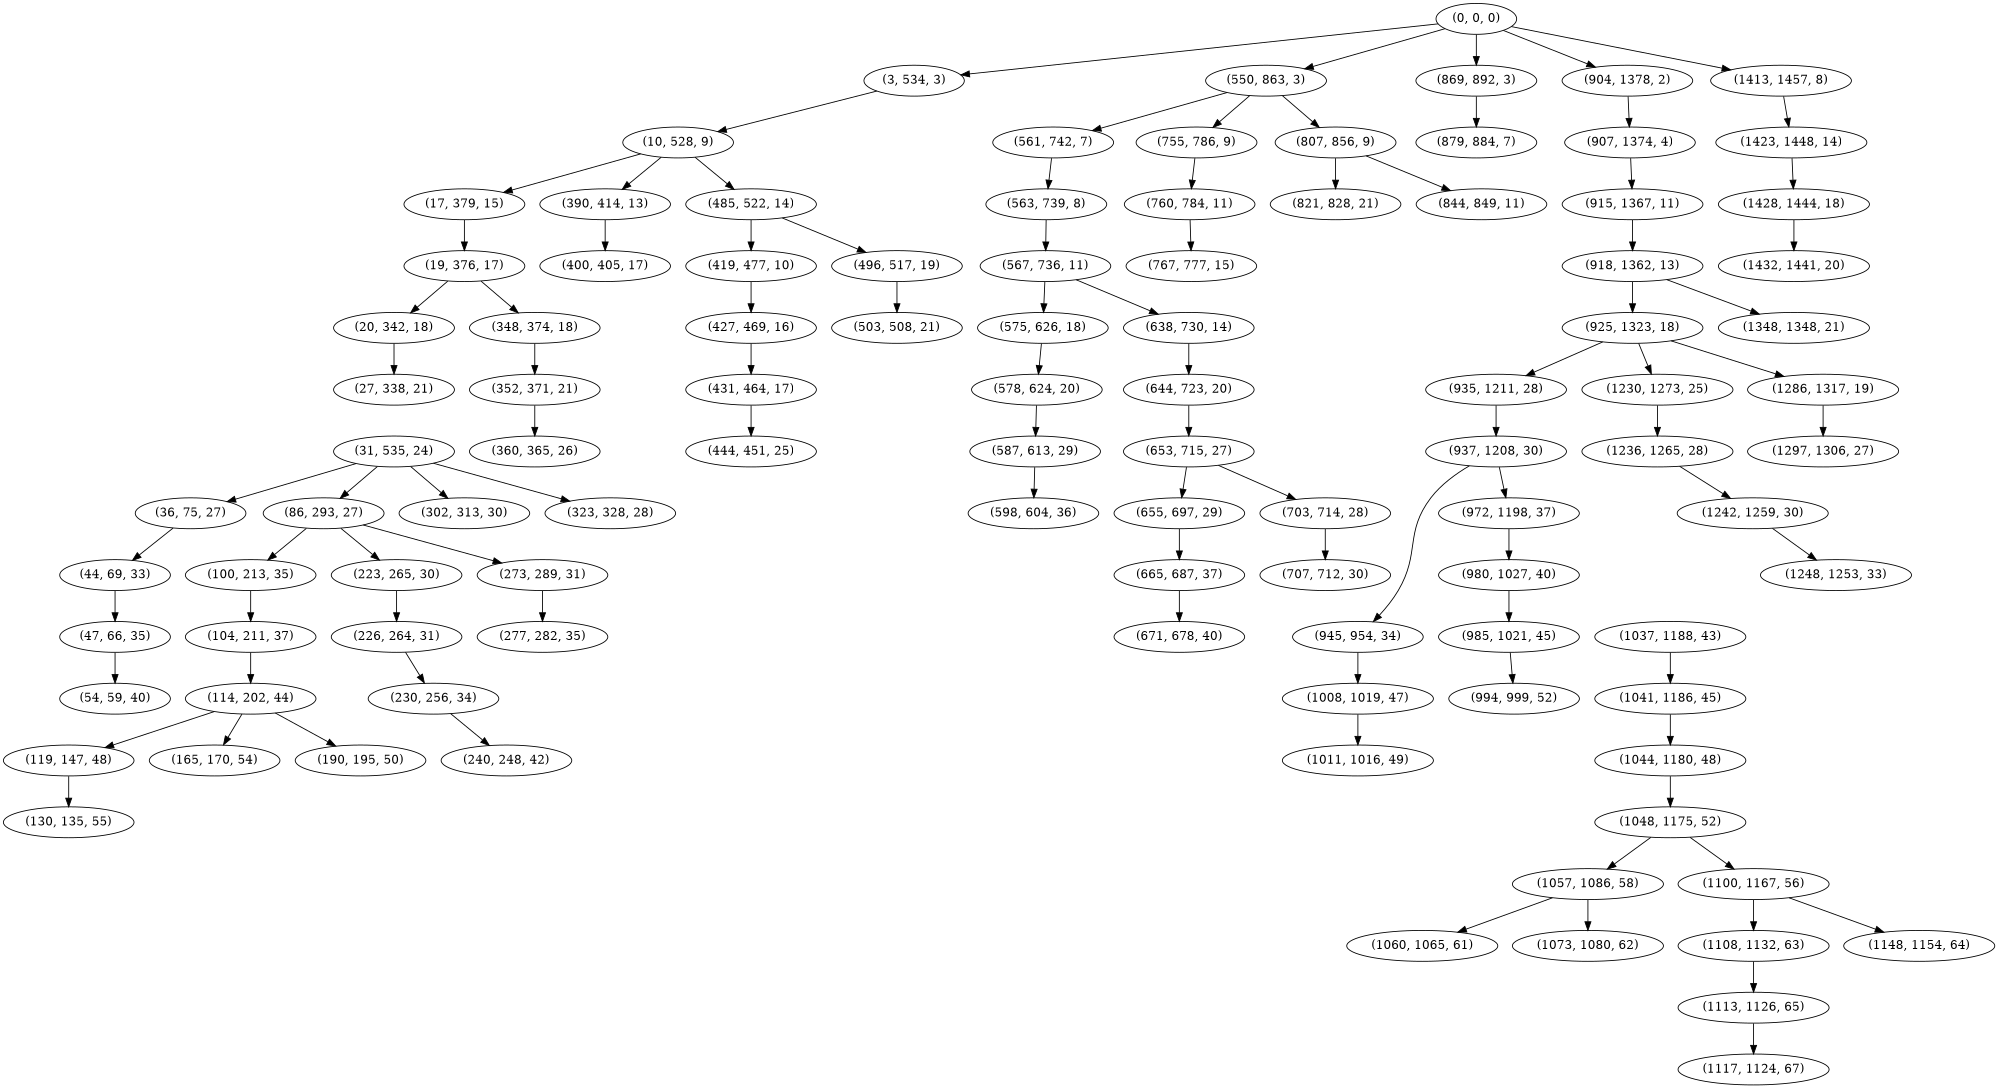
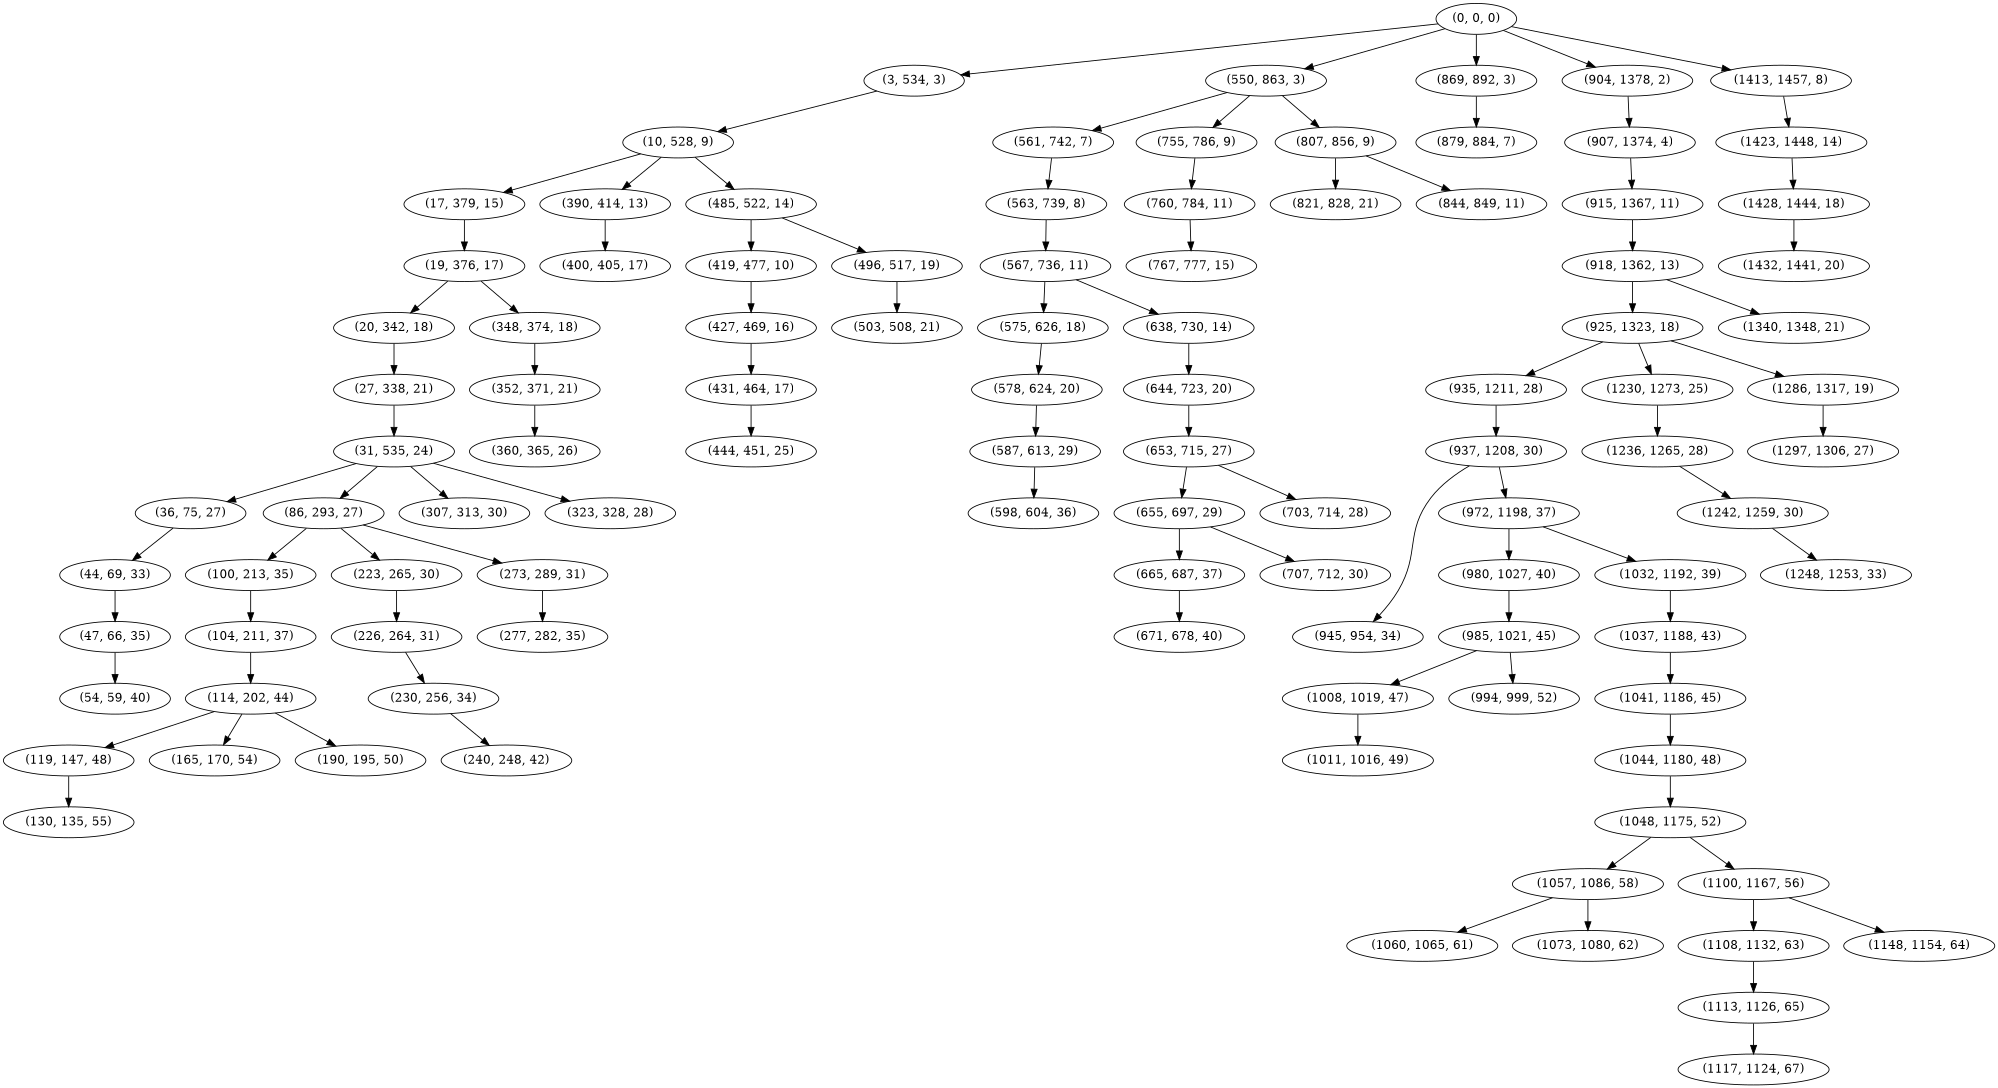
node "(1348, 1348, 21)": label "(1348, 1348, 21)" -> "(1340, 1348, 21)"
edge "(27, 338, 21)" -> "(31, 535, 24)": added
node "(302, 313, 30)": label "(302, 313, 30)" -> "(307, 313, 30)"
edge "(703, 714, 28)" -> "(707, 712, 30)": now "(655, 697, 29)" -> "(707, 712, 30)"
node "(1032, 1192, 39)": added
edge "(945, 954, 34)" -> "(1008, 1019, 47)": now "(985, 1021, 45)" -> "(1008, 1019, 47)"
